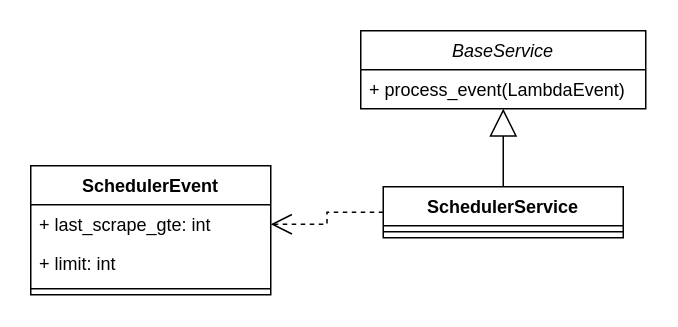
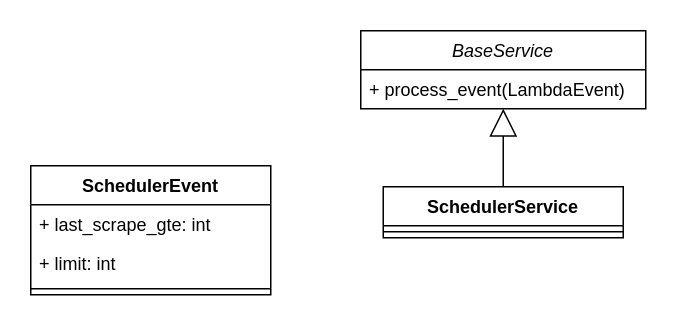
edge "SchedulerService" -> "+ last_scrape_gte: int": removed
